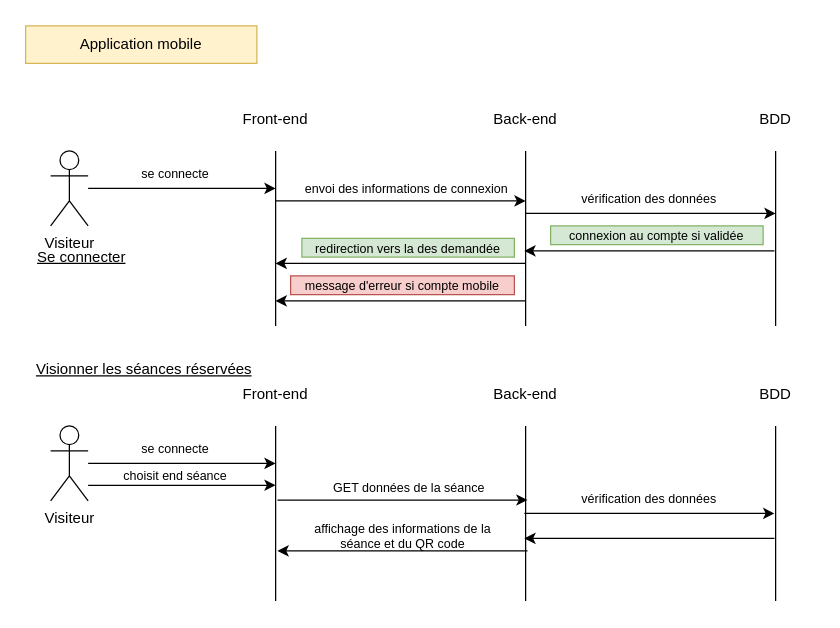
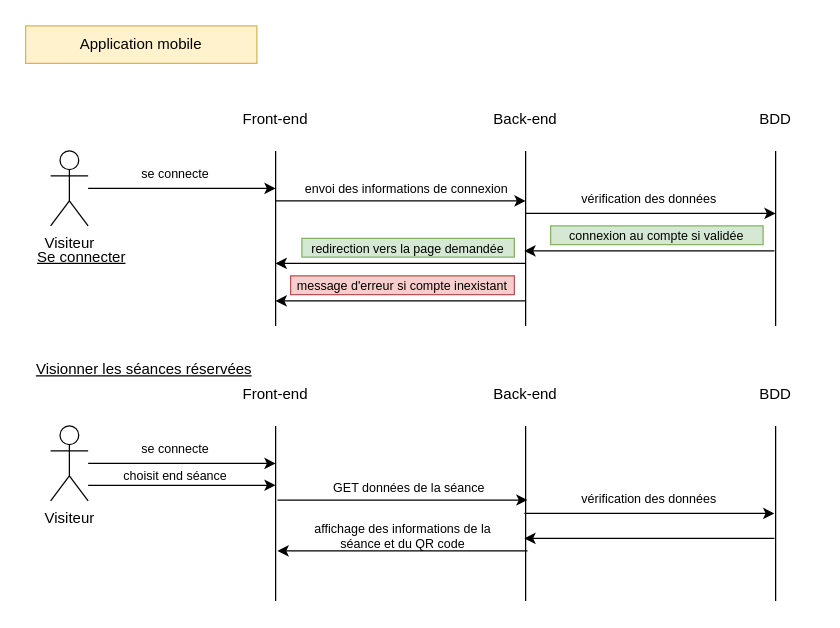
node "redirection vers la des demandée": label "redirection vers la des demandée" -> "redirection vers la page demandée"
node "message d'erreur si compte mobile": label "message d'erreur si compte mobile" -> "message d'erreur si compte inexistant"
